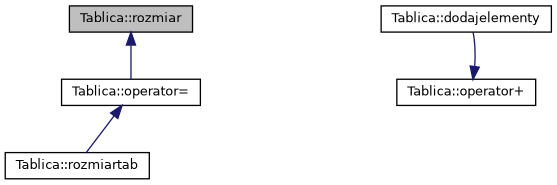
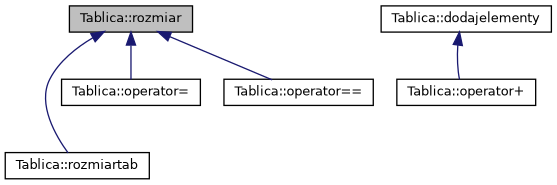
edge "Tablica::dodajelementy" -> "Tablica::operator+": reversed
node "Tablica::operator==": added
edge "Tablica::rozmiartab" -> "Tablica::operator=": now "Tablica::rozmiartab" -> "Tablica::rozmiar"
